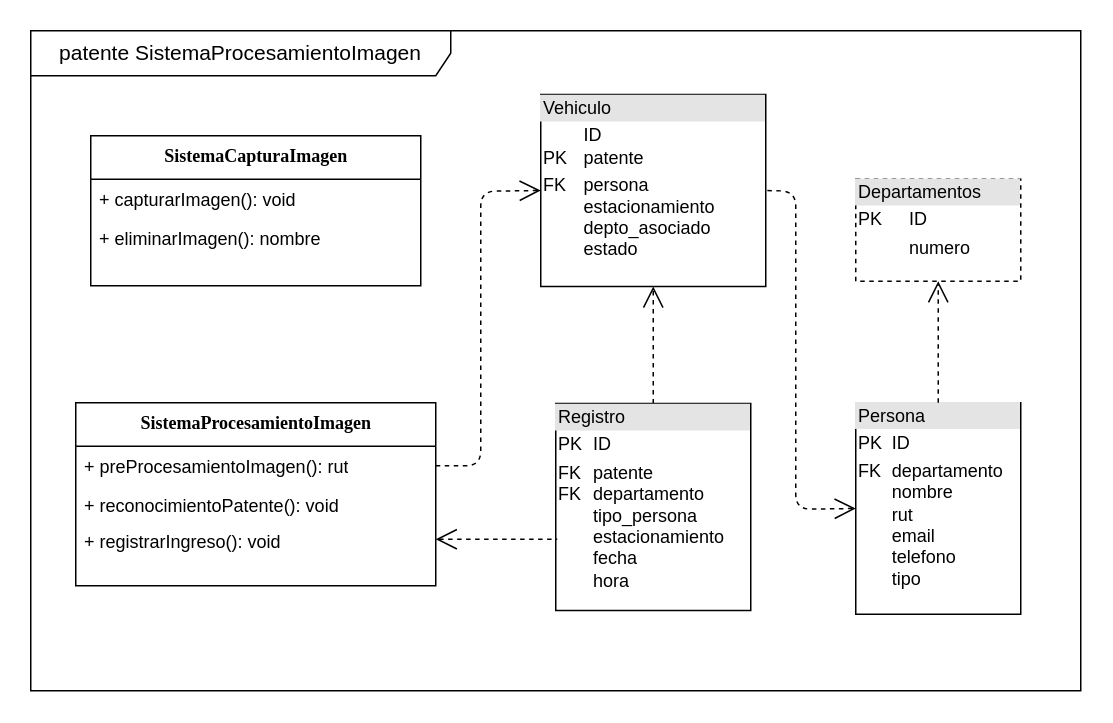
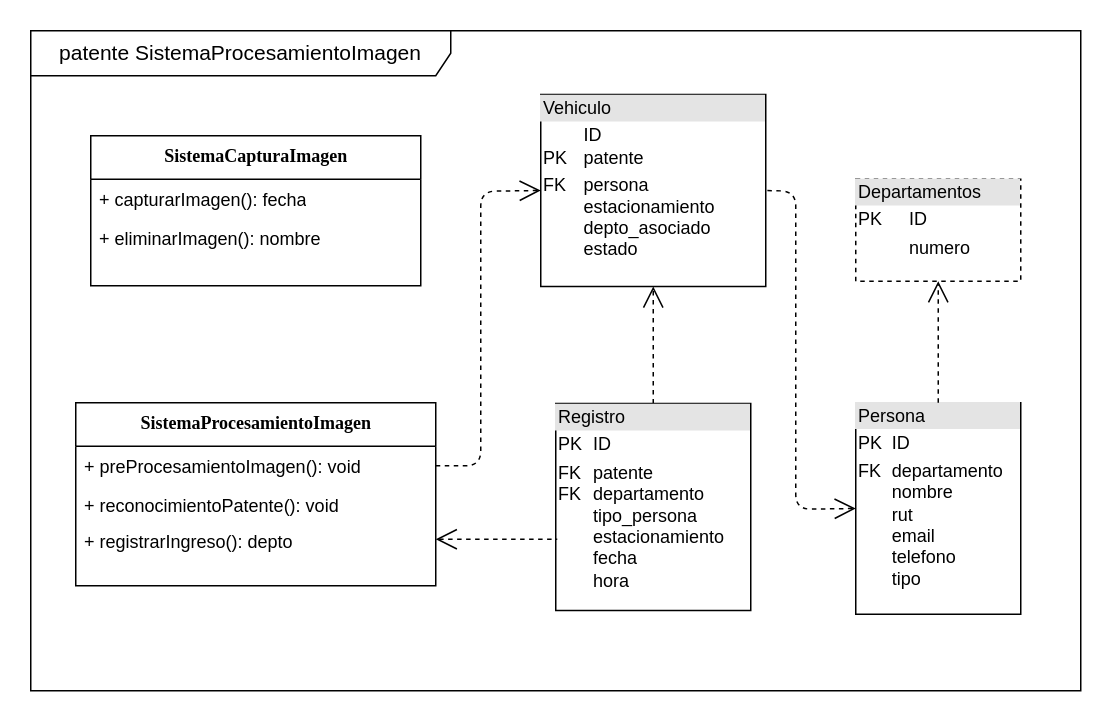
node "+ capturarImagen(): void": label "+ capturarImagen(): void" -> "+ capturarImagen(): fecha"
node "+ preProcesamientoImagen(): rut": label "+ preProcesamientoImagen(): rut" -> "+ preProcesamientoImagen(): void"
node "+ registrarIngreso(): void": label "+ registrarIngreso(): void" -> "+ registrarIngreso(): depto"
